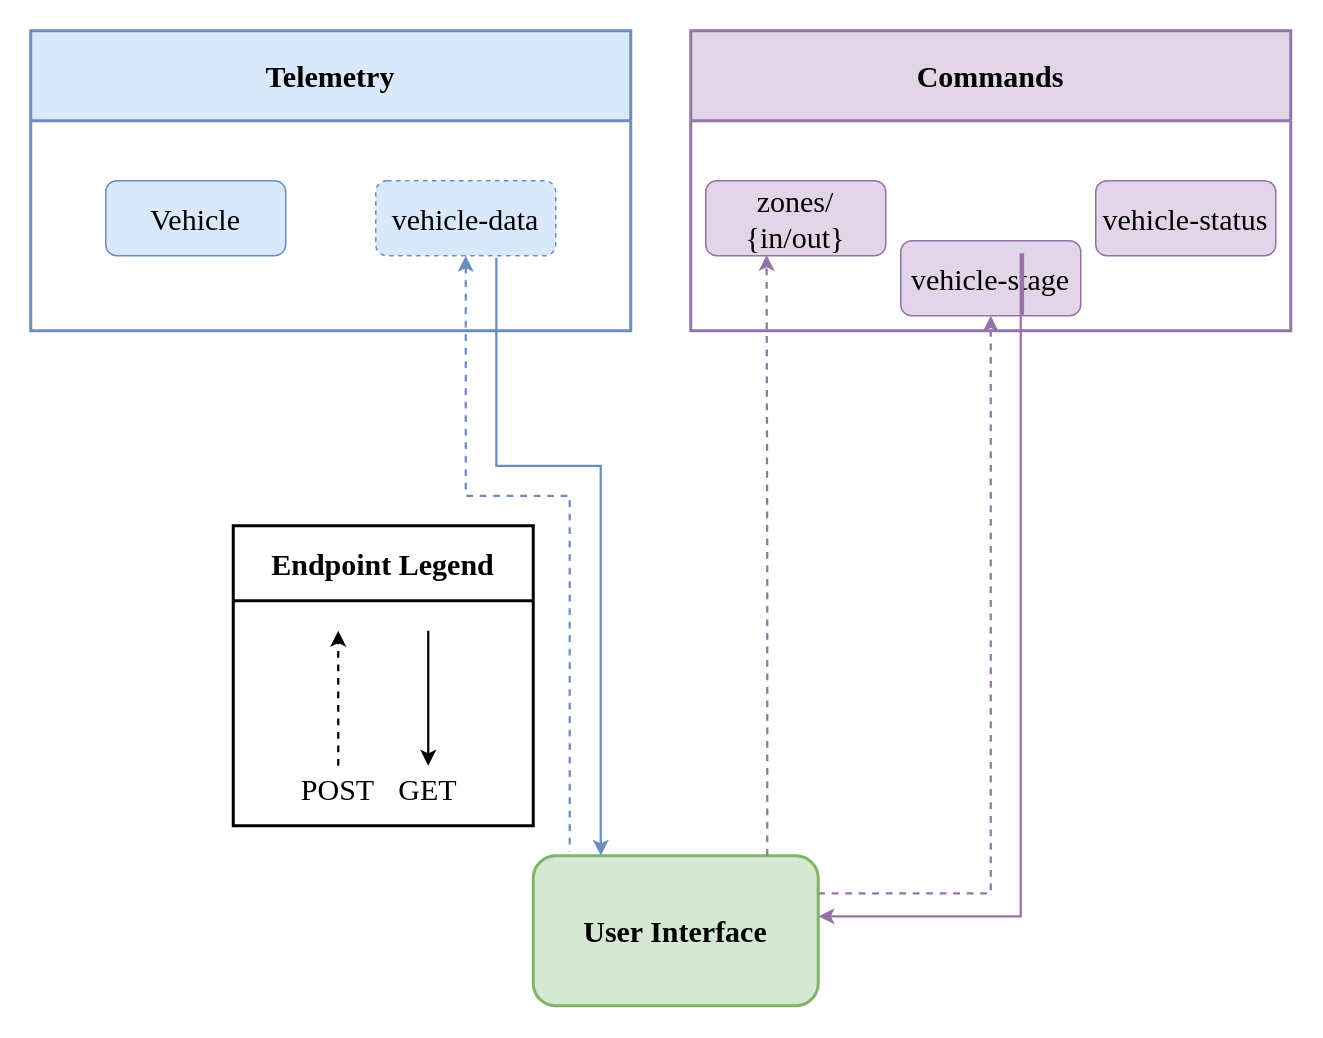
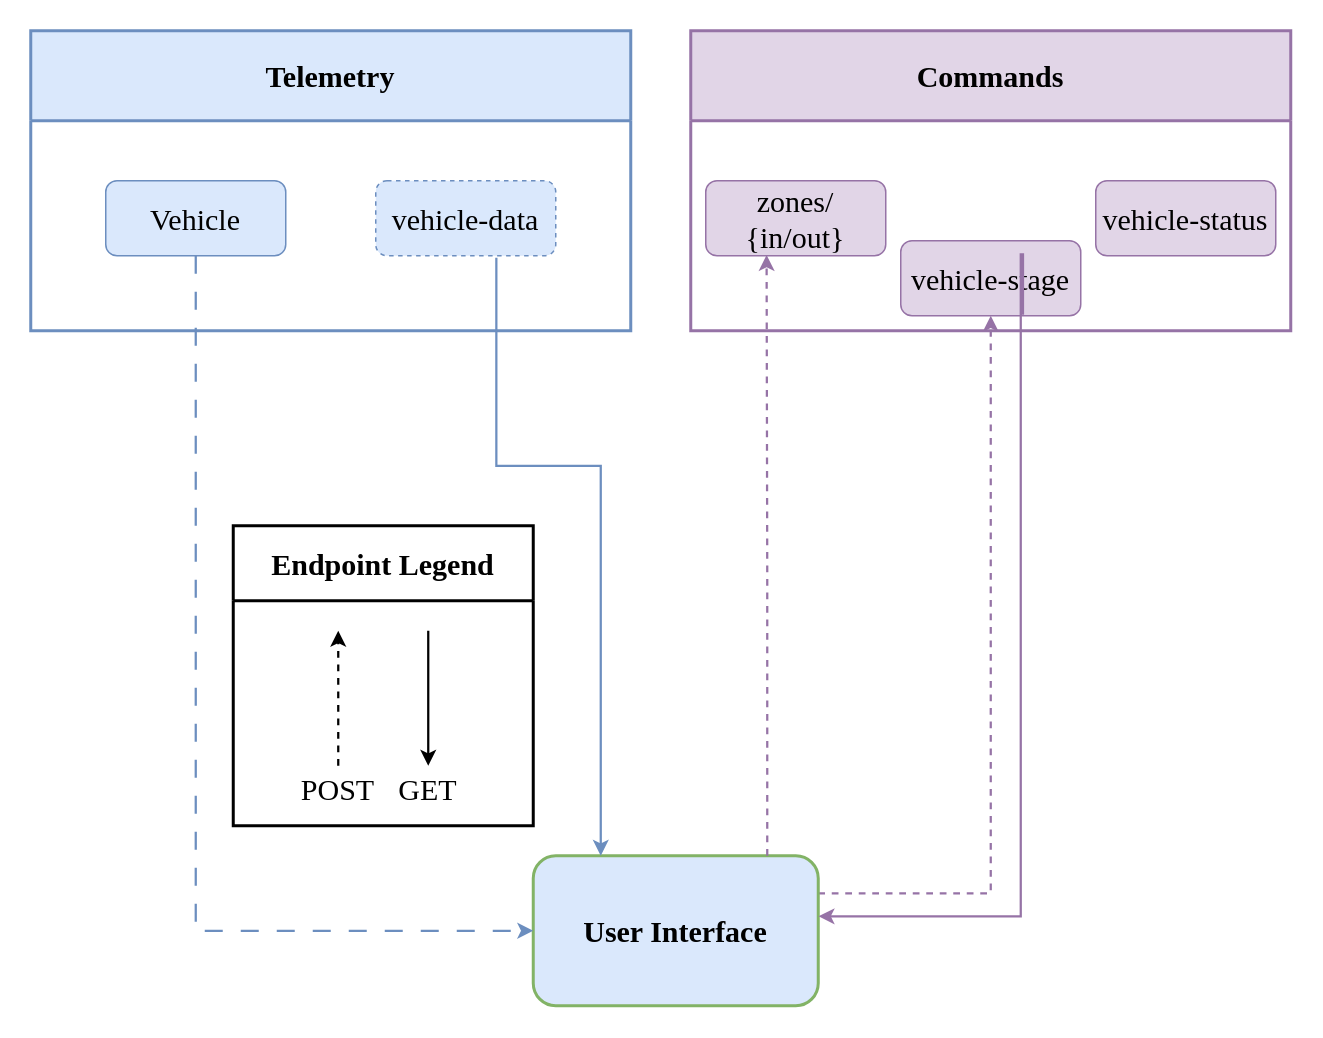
edge "User Interface" -> "vehicle-data": removed
edge "Vehicle" -> "User Interface": added
node "User Interface": fillcolor #d5e8d4 -> #dae8fc
